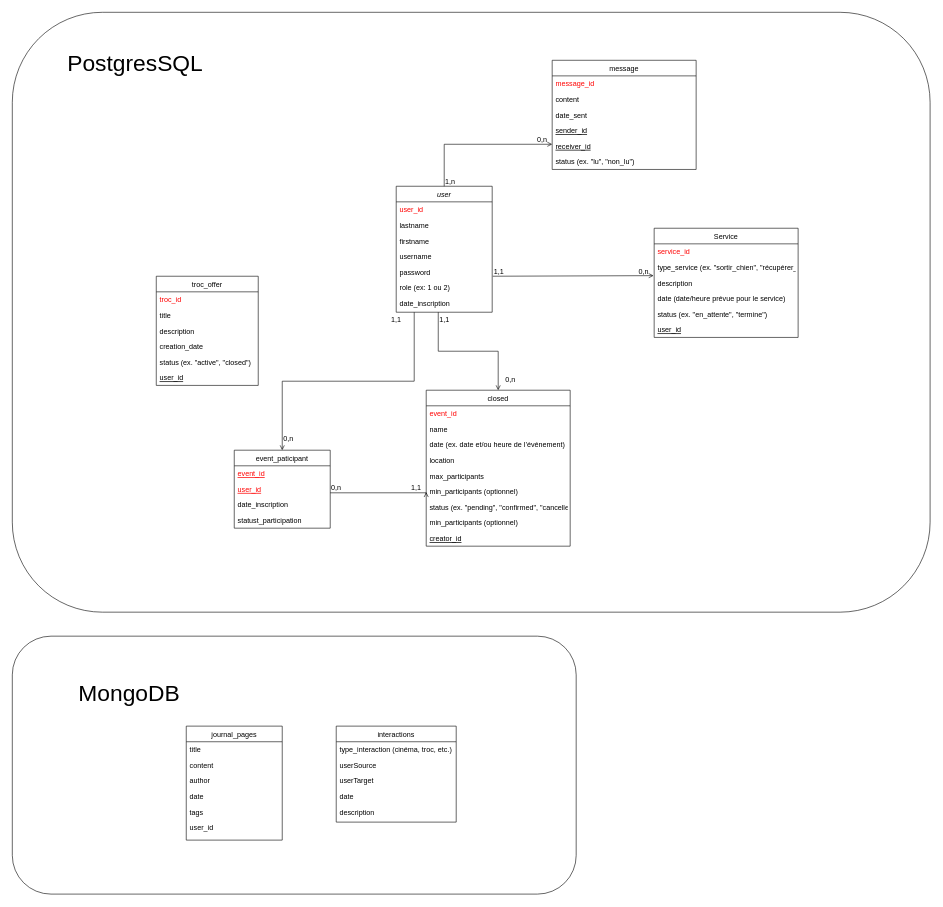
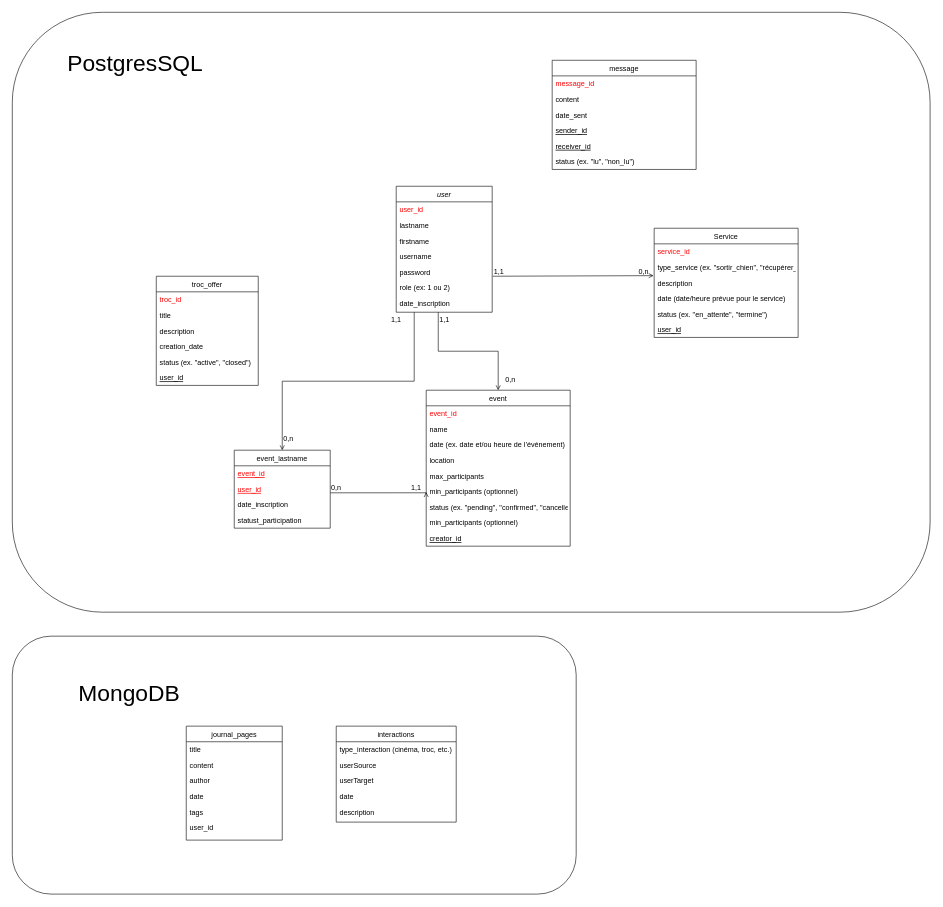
edge "user" -> "receiver_id": removed, labels "1,n", "0,n"
node "closed": label "closed" -> "event"
node "event_paticipant": label "event_paticipant" -> "event_lastname"
